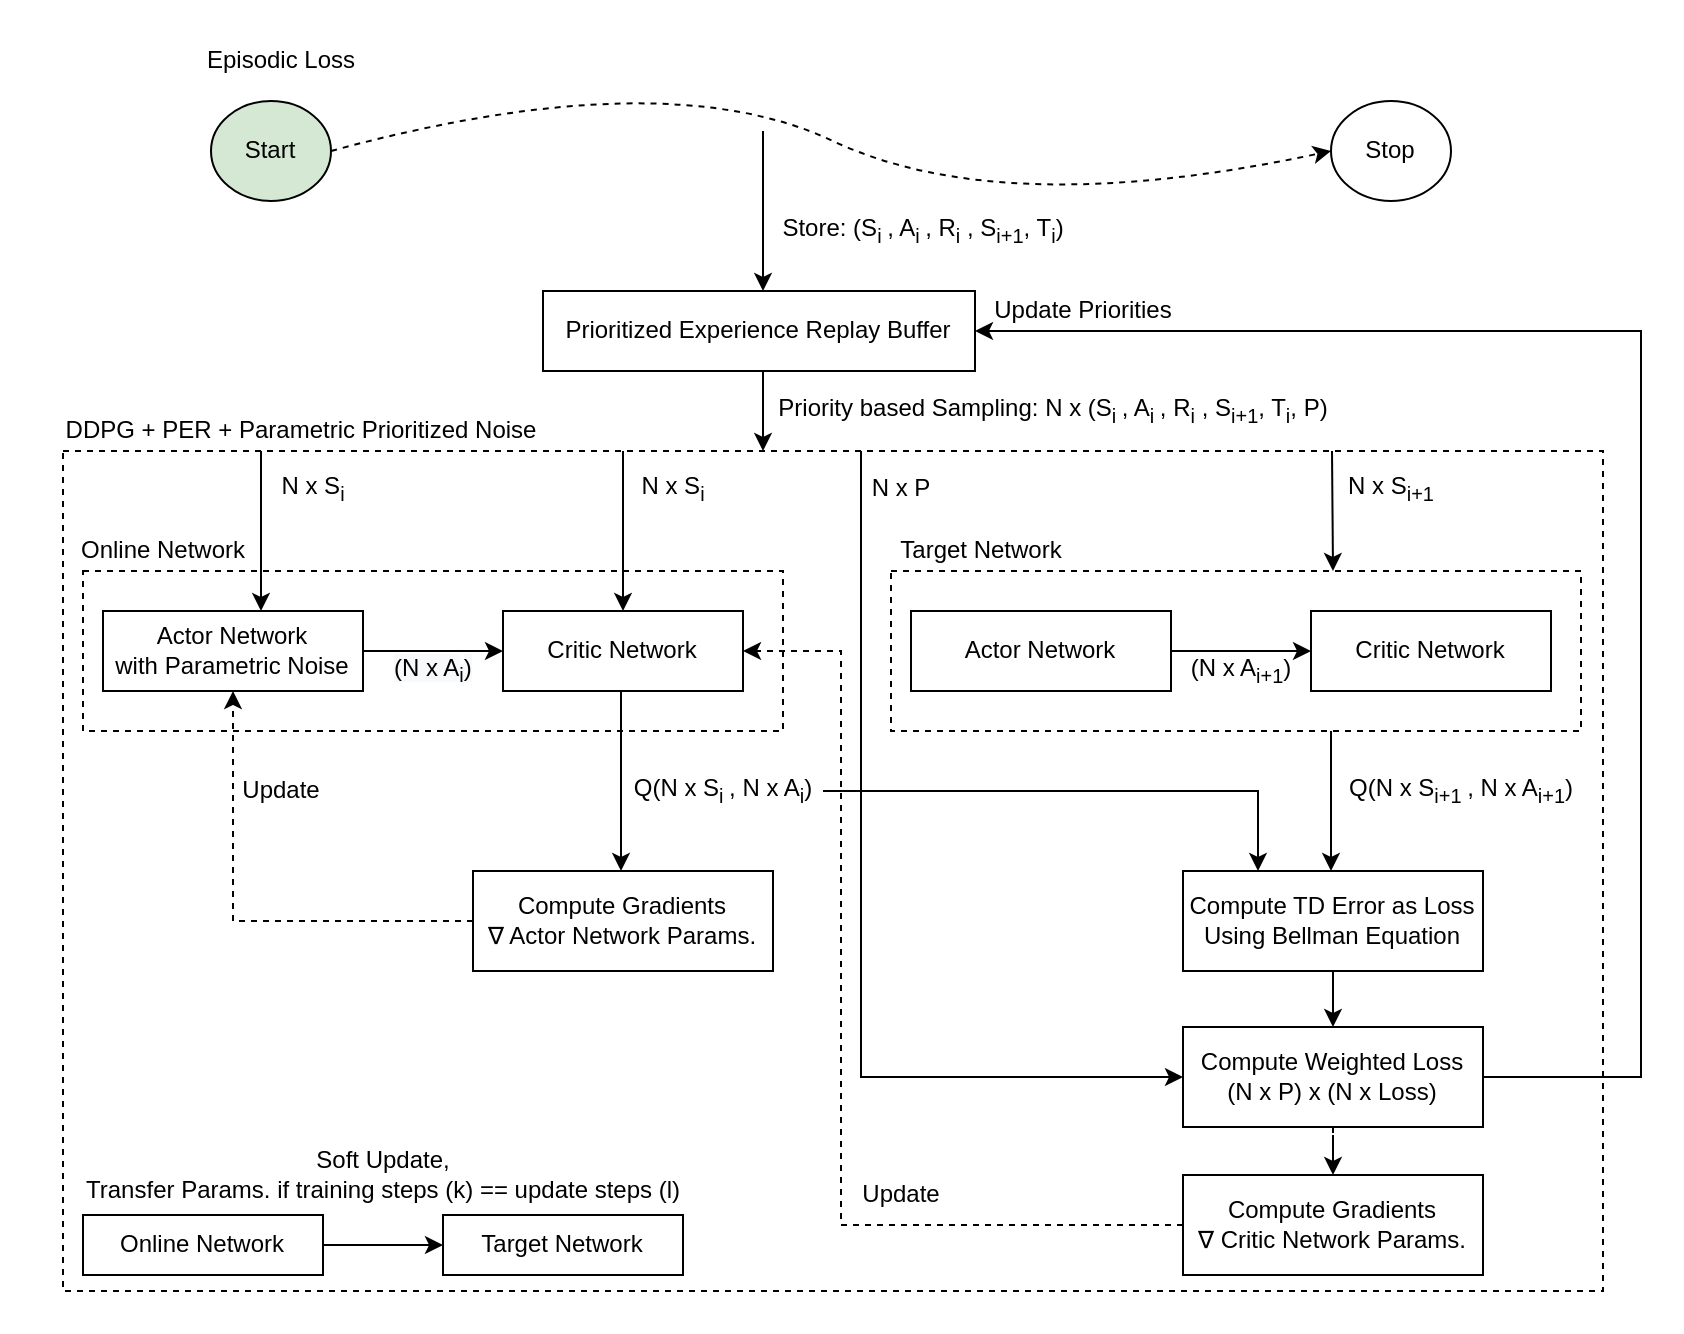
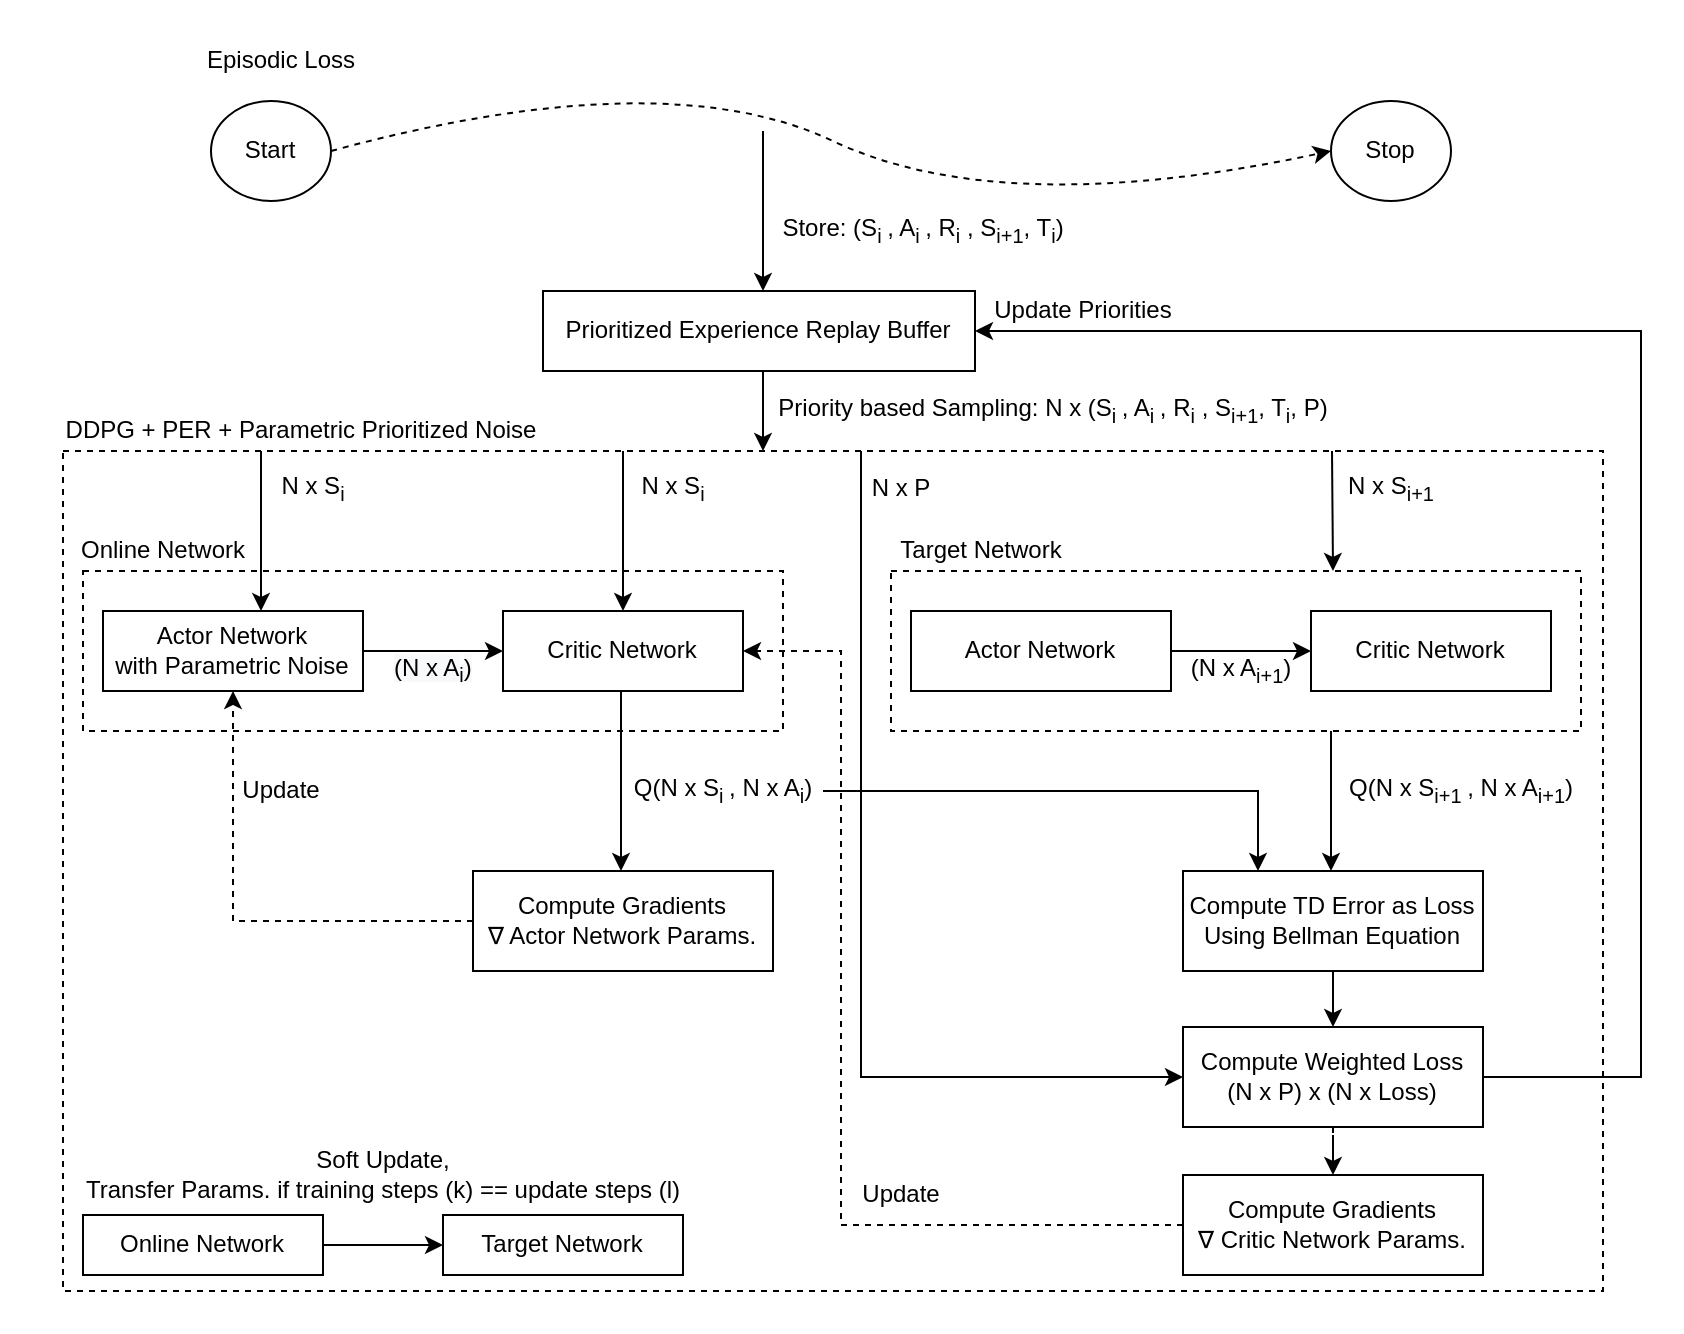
node "Start": fillcolor #d5e8d4 -> #ffffff
